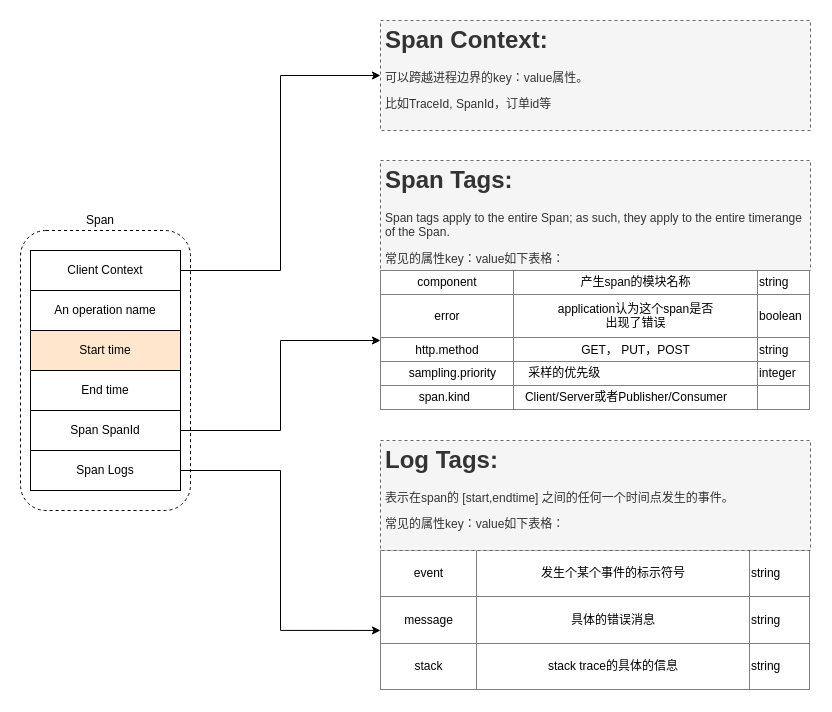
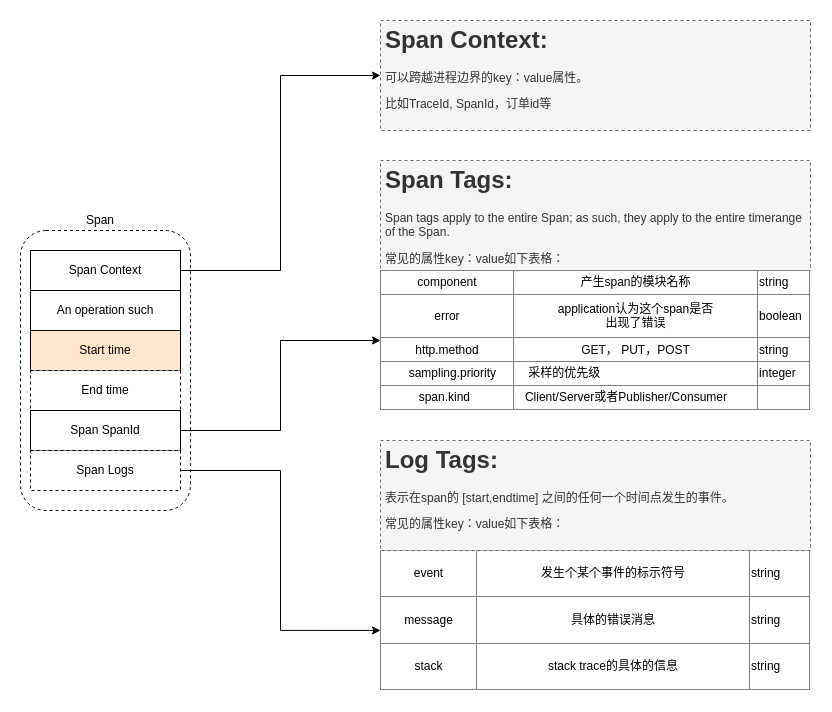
node "Client Context": label "Client Context" -> "Span Context"
node "An operation name": label "An operation name" -> "An operation such"
node "End time": style solid -> dashed
node "Span Logs": style solid -> dashed
